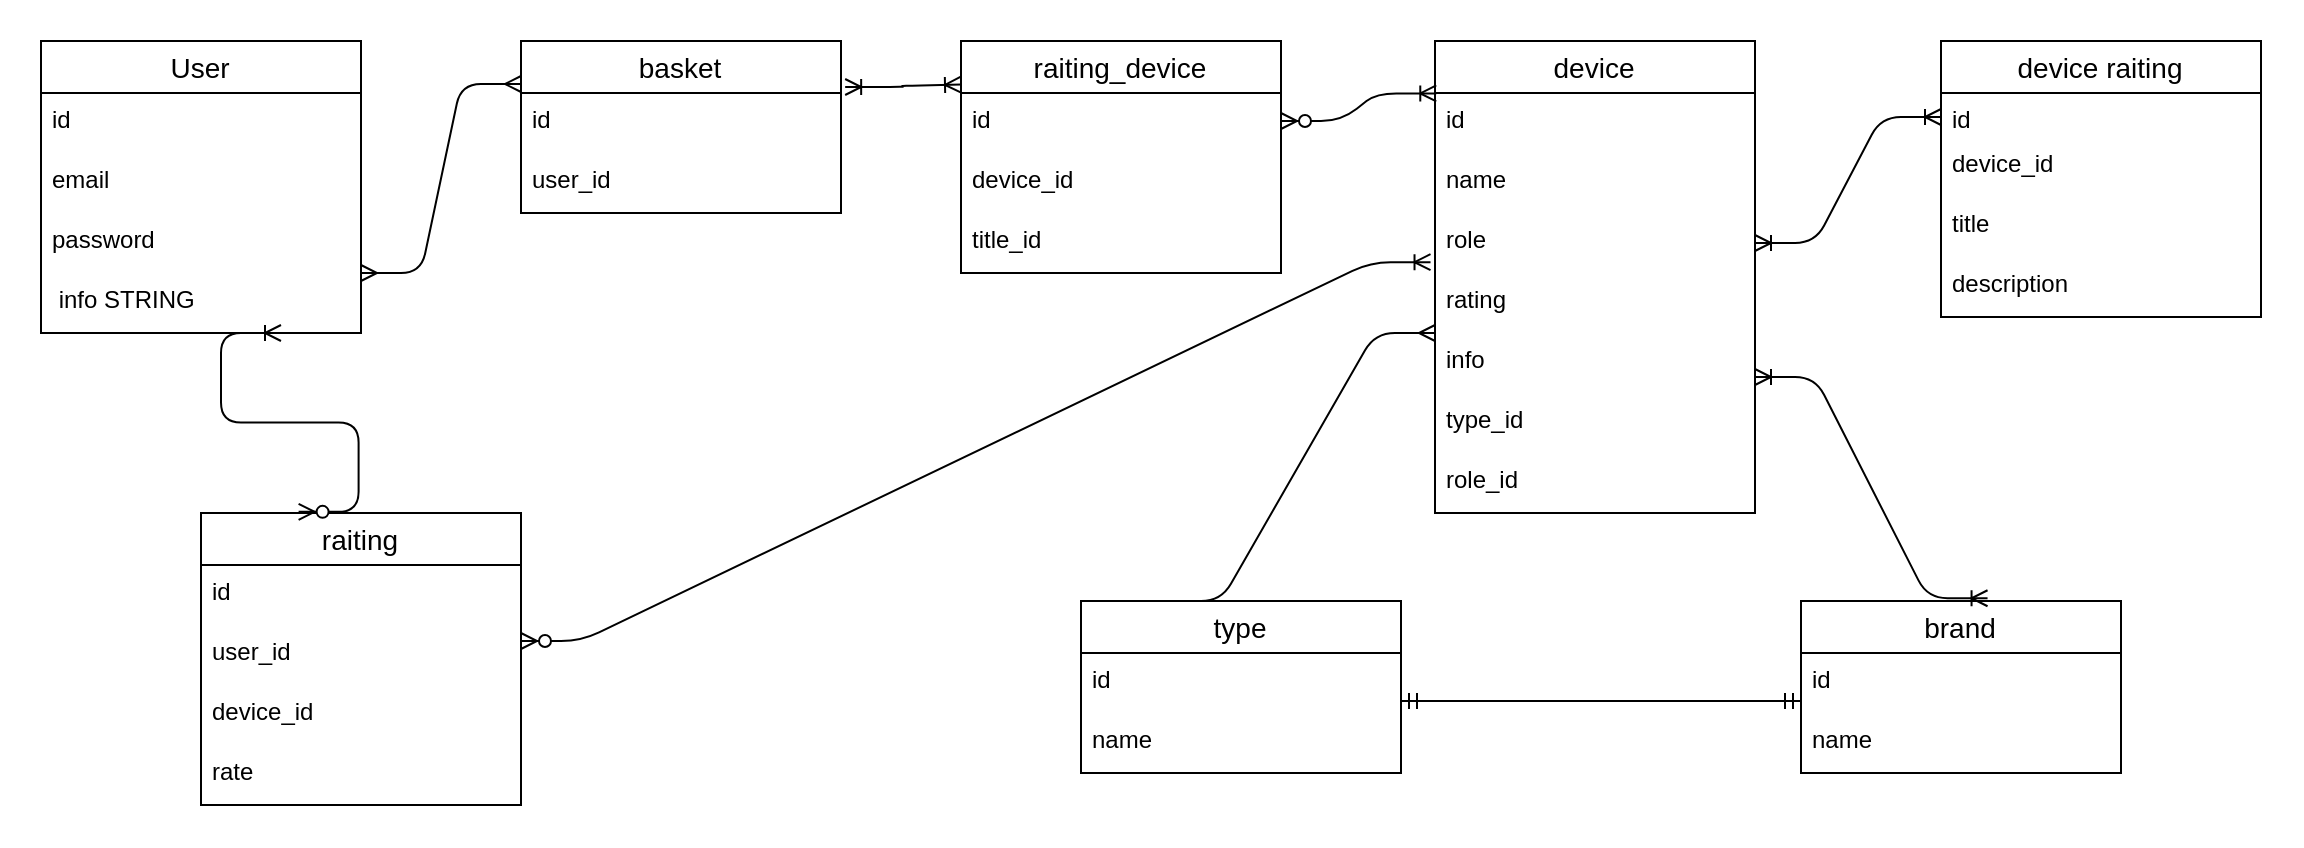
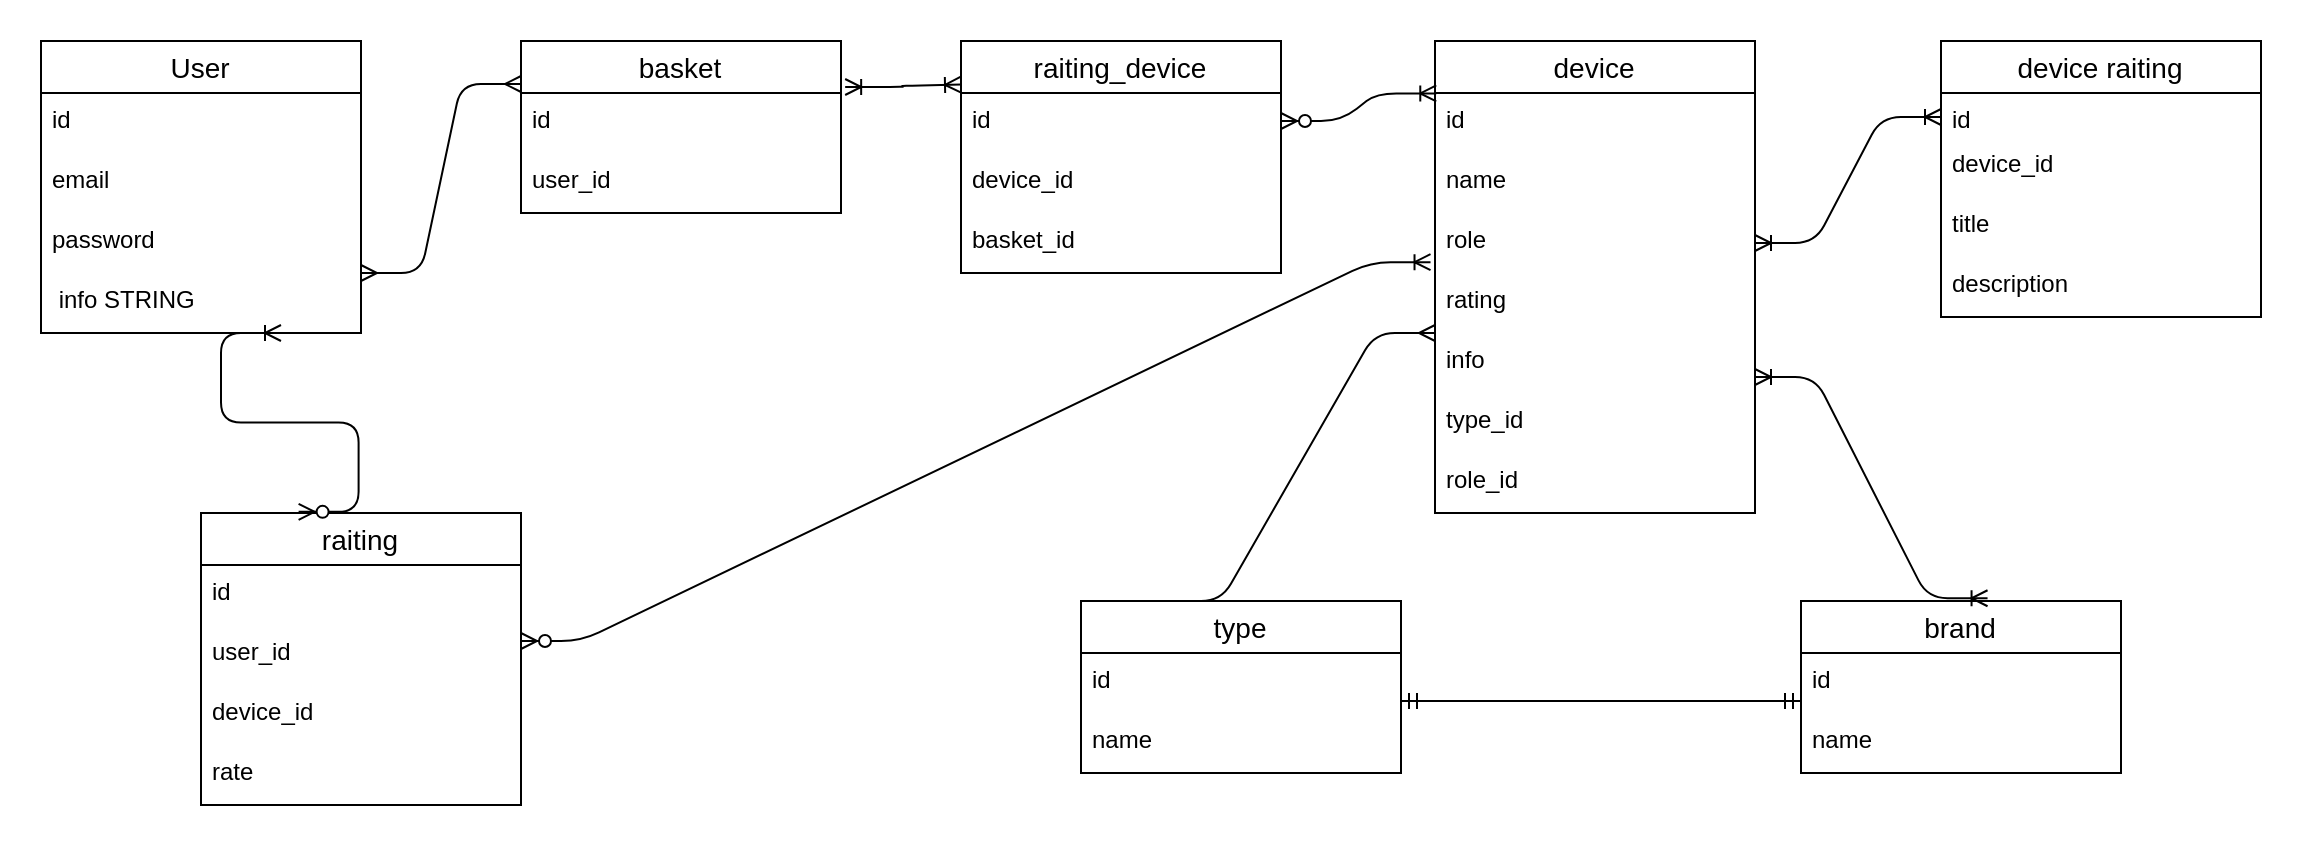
node "title_id": label "title_id" -> "basket_id"
